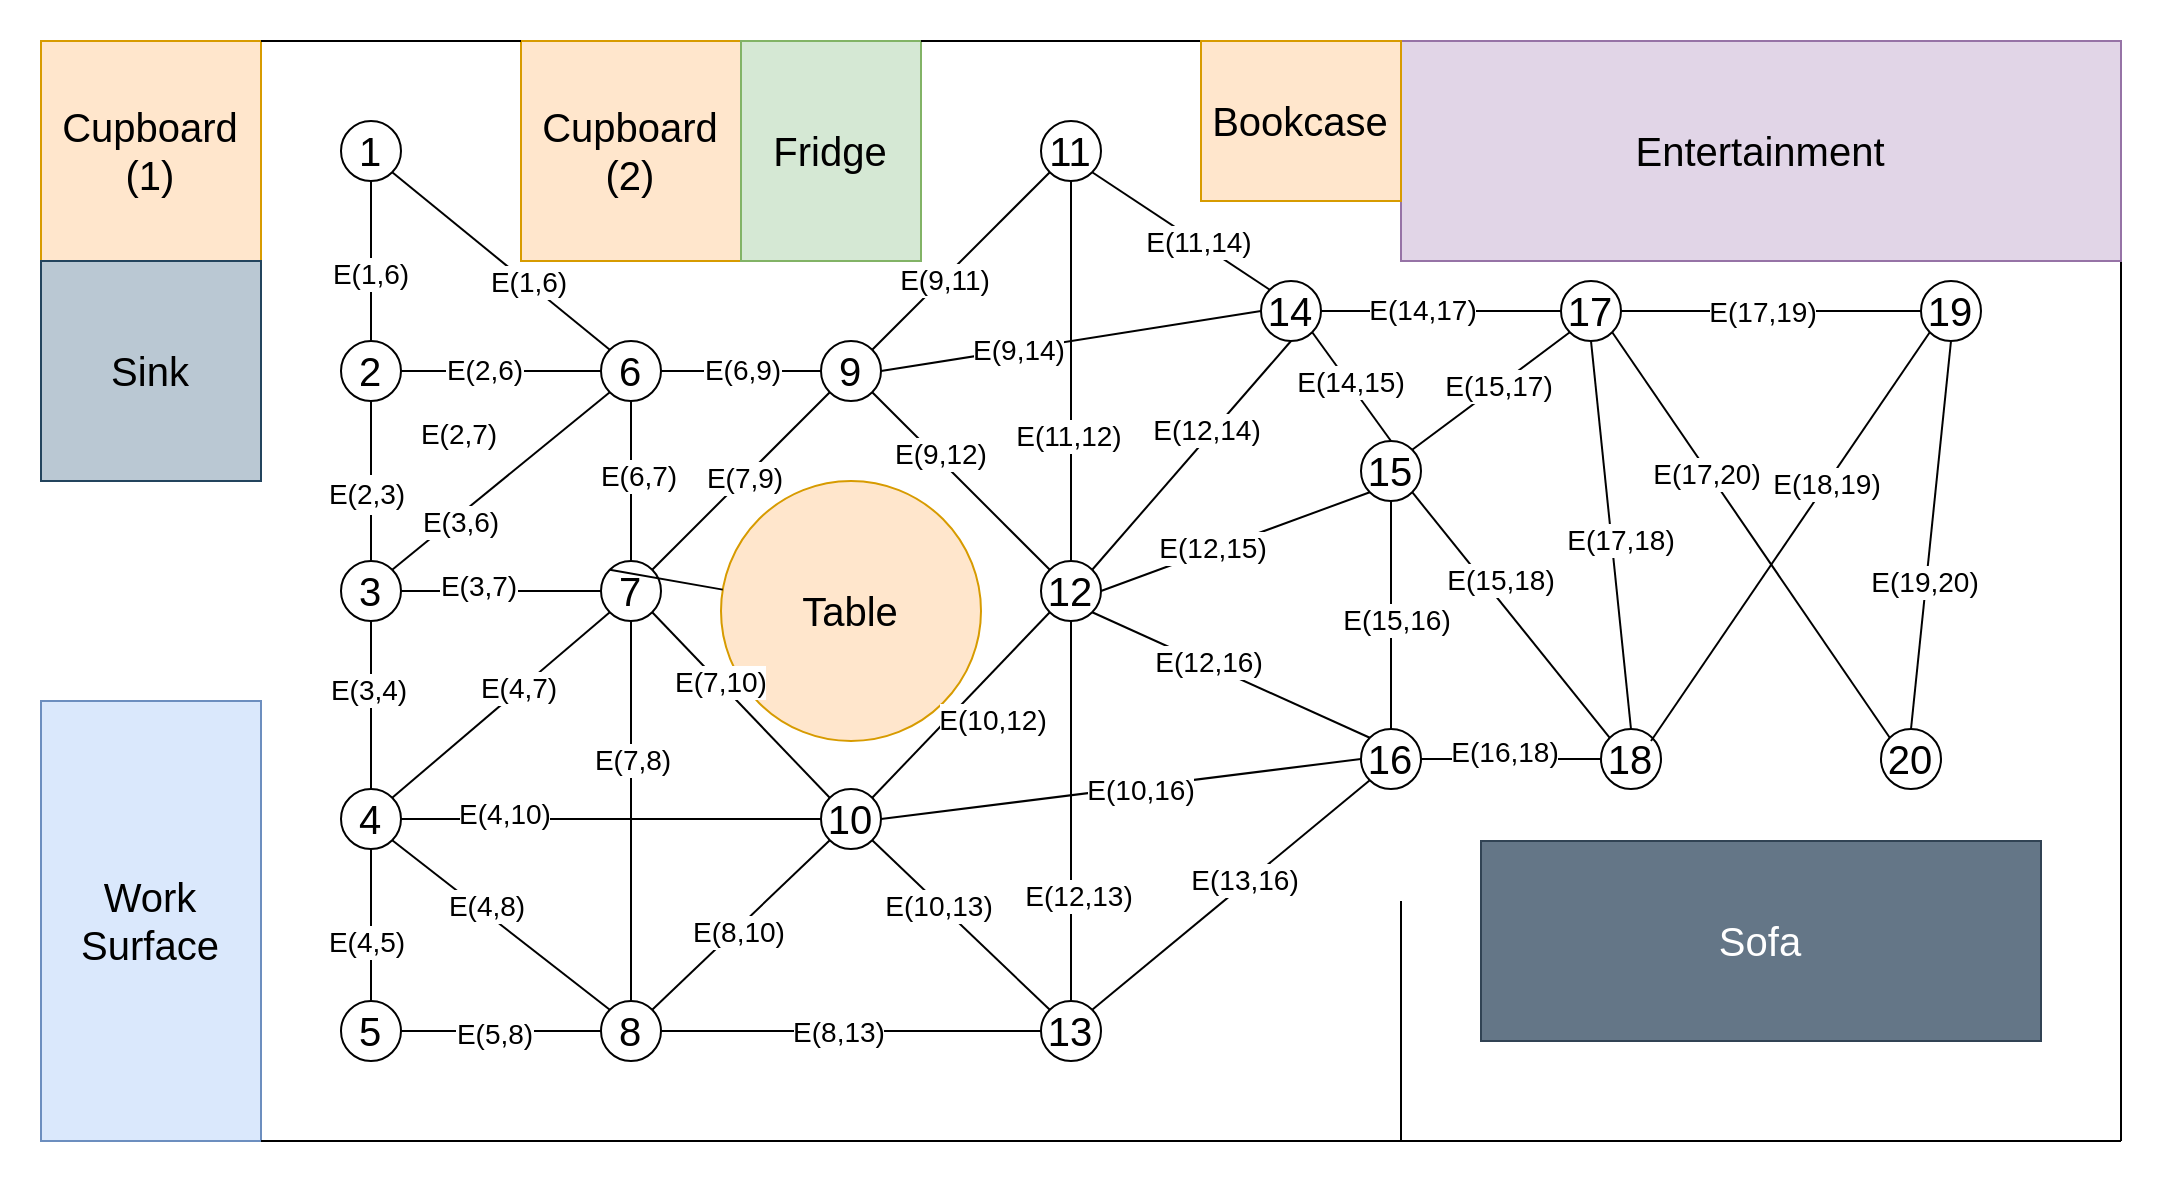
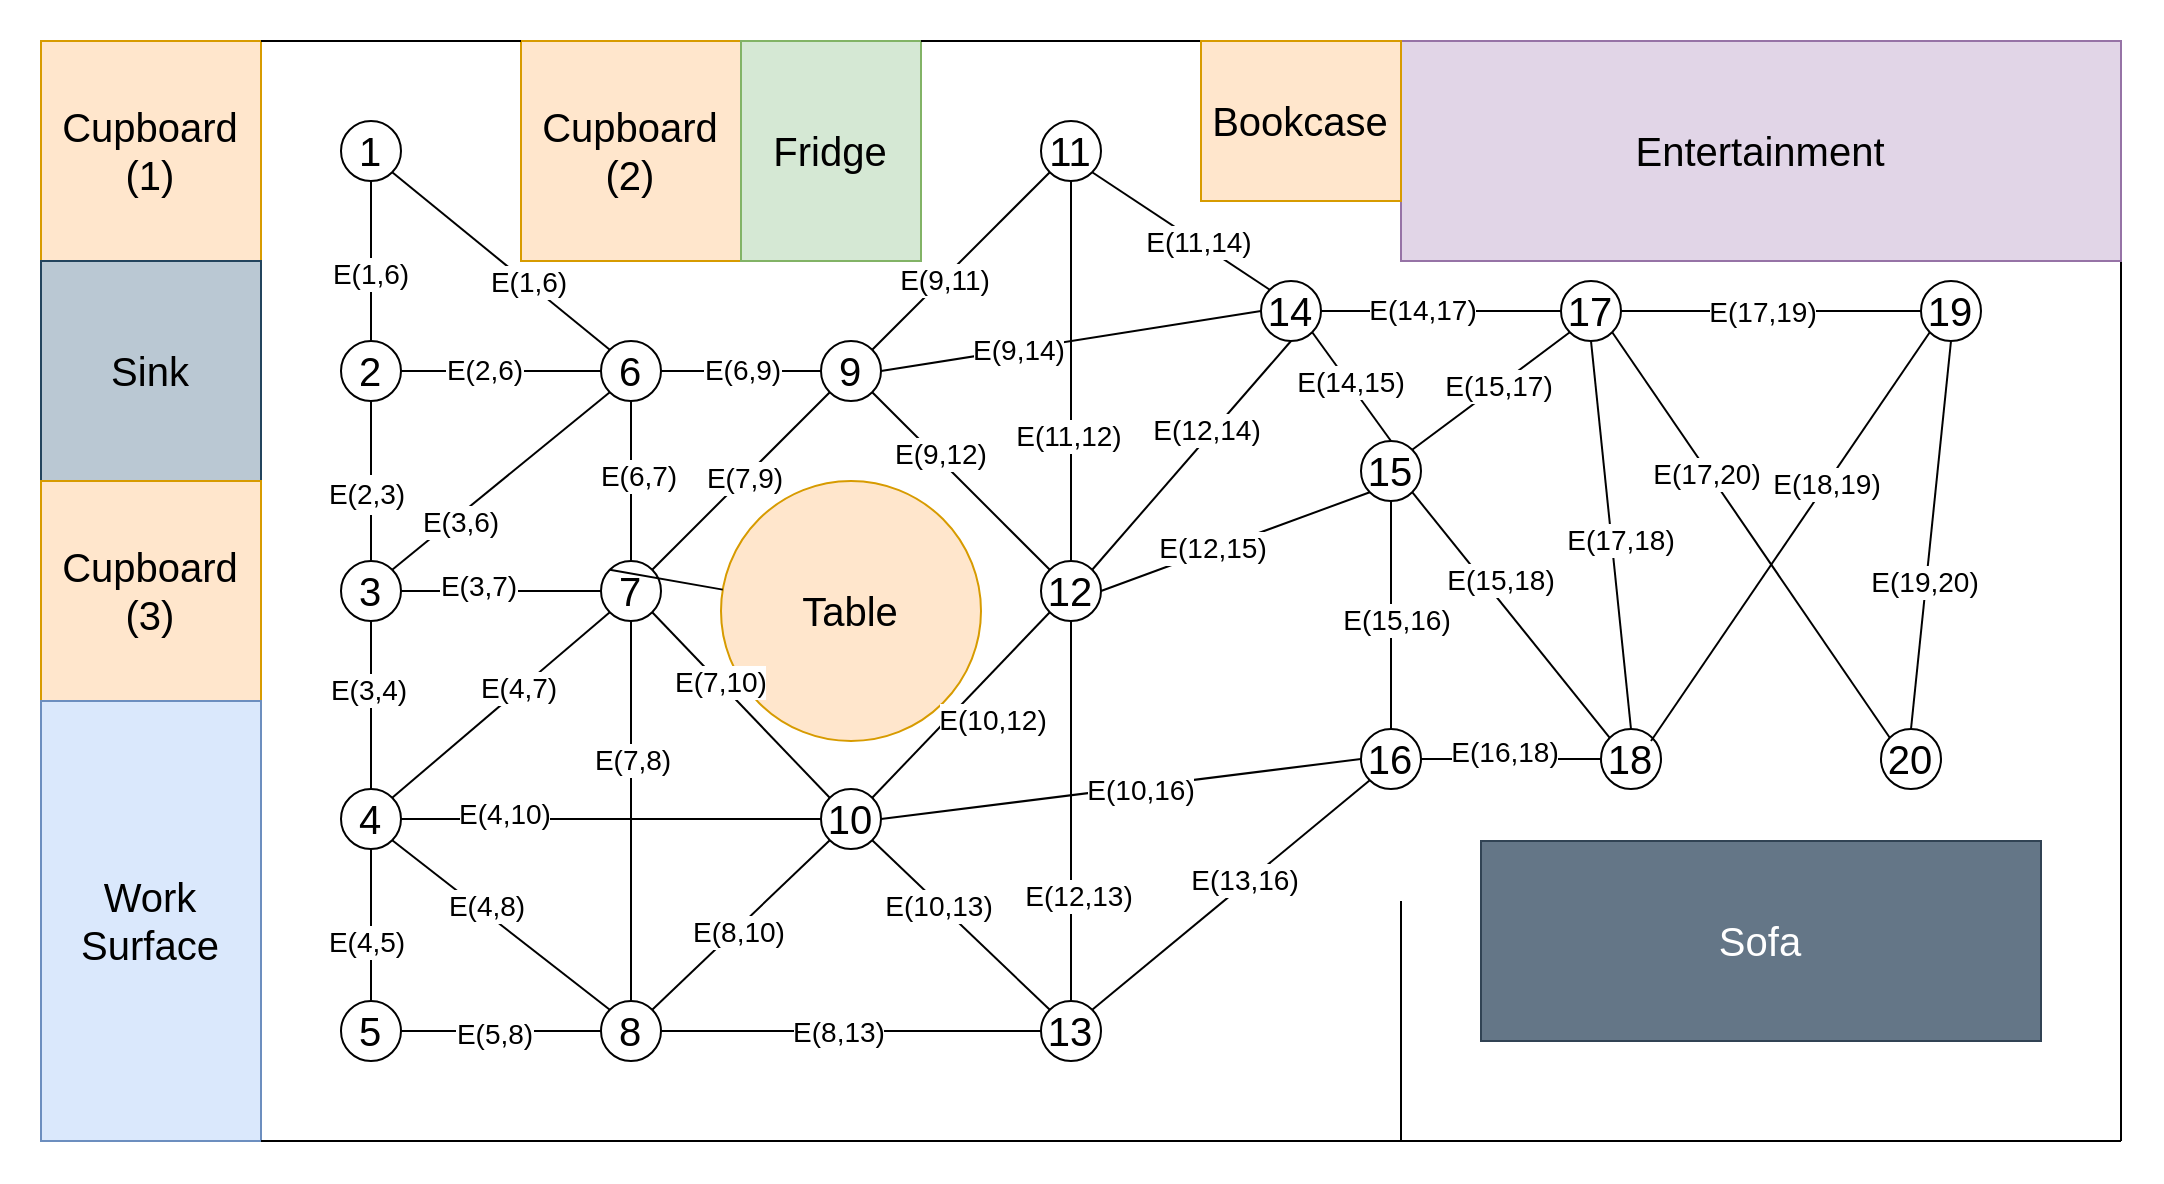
node "E(2,7)": removed
node "Cupboard (3)": added
edge "12" -- "16": removed, label "E(12,16)"
